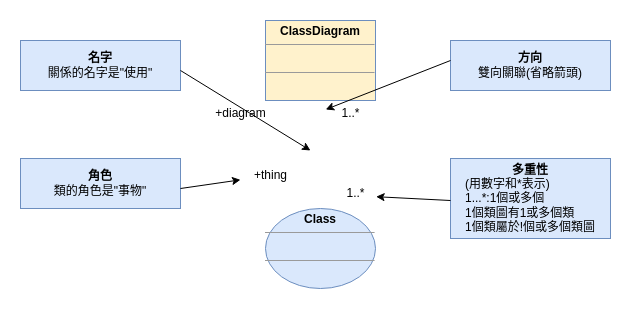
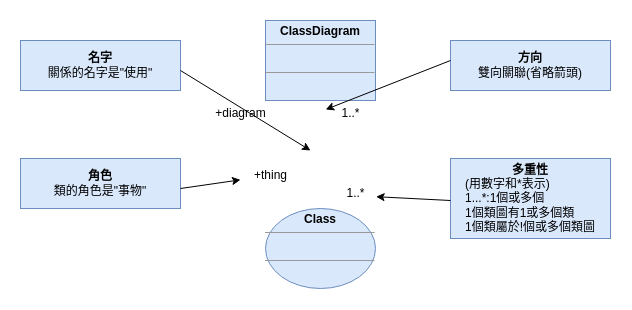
node "ClassDiagram": fillcolor #fff2cc -> #dae8fc
